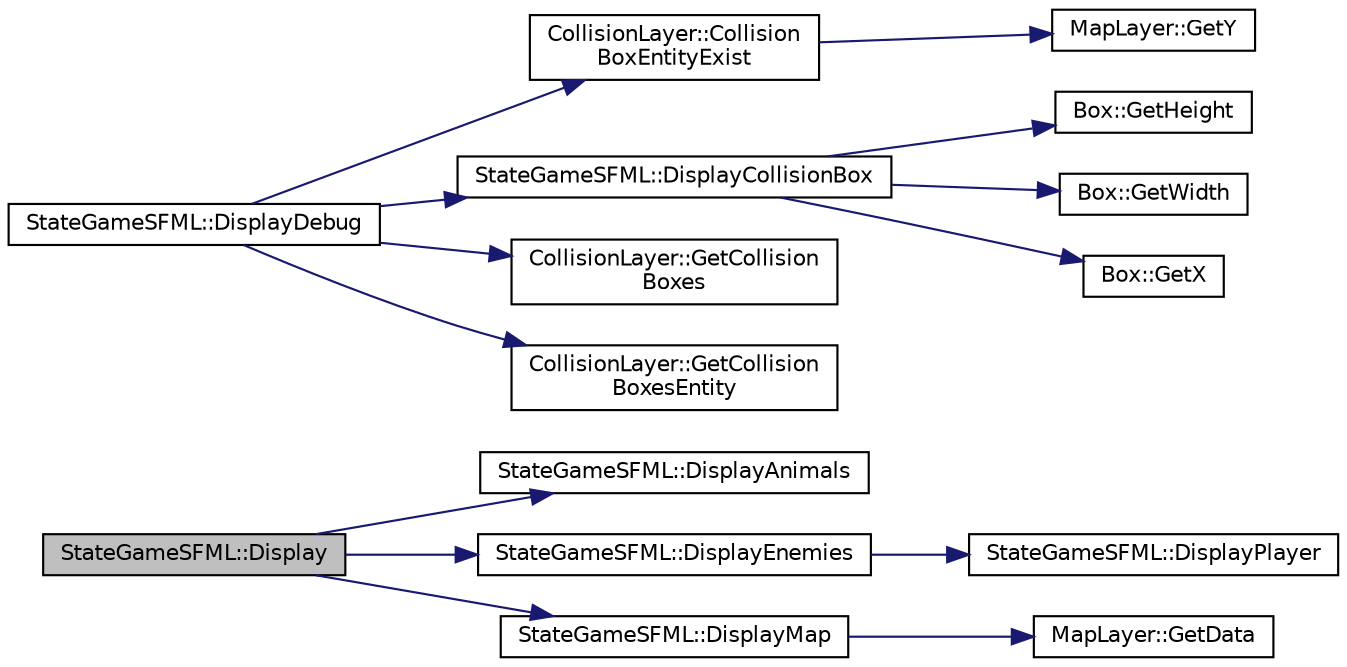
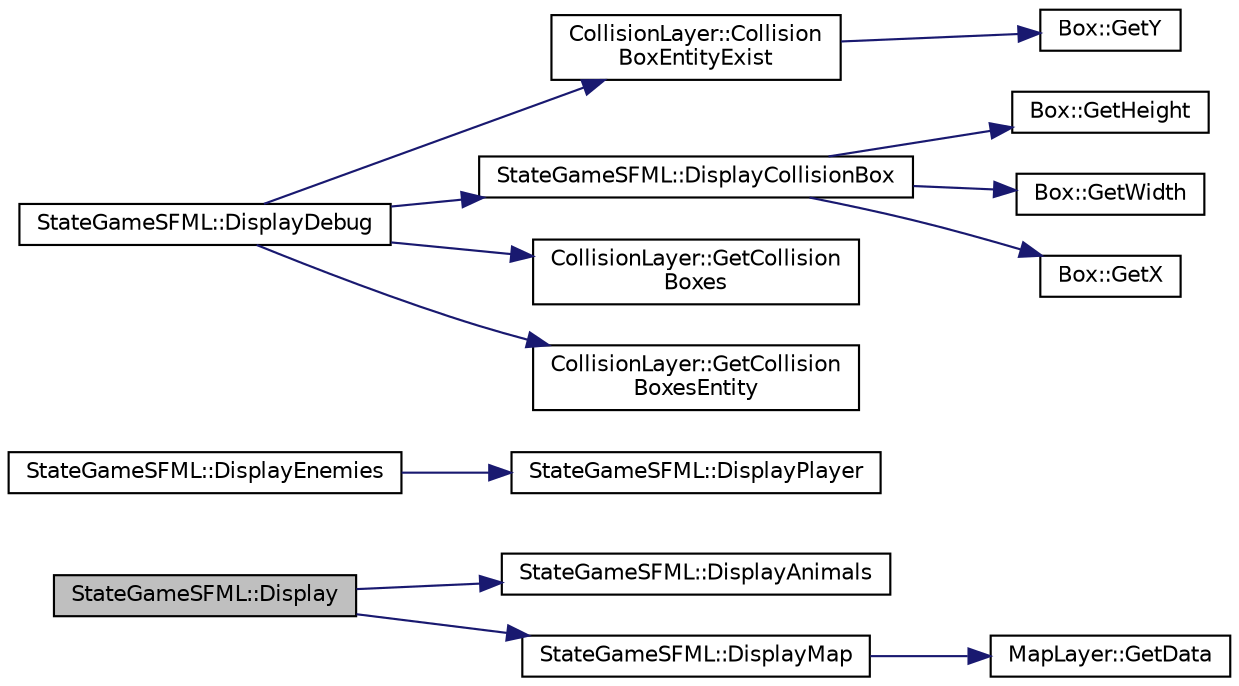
node "MapLayer::GetY": label "MapLayer::GetY" -> "Box::GetY"
edge "StateGameSFML::Display" -> "StateGameSFML::DisplayEnemies": removed
